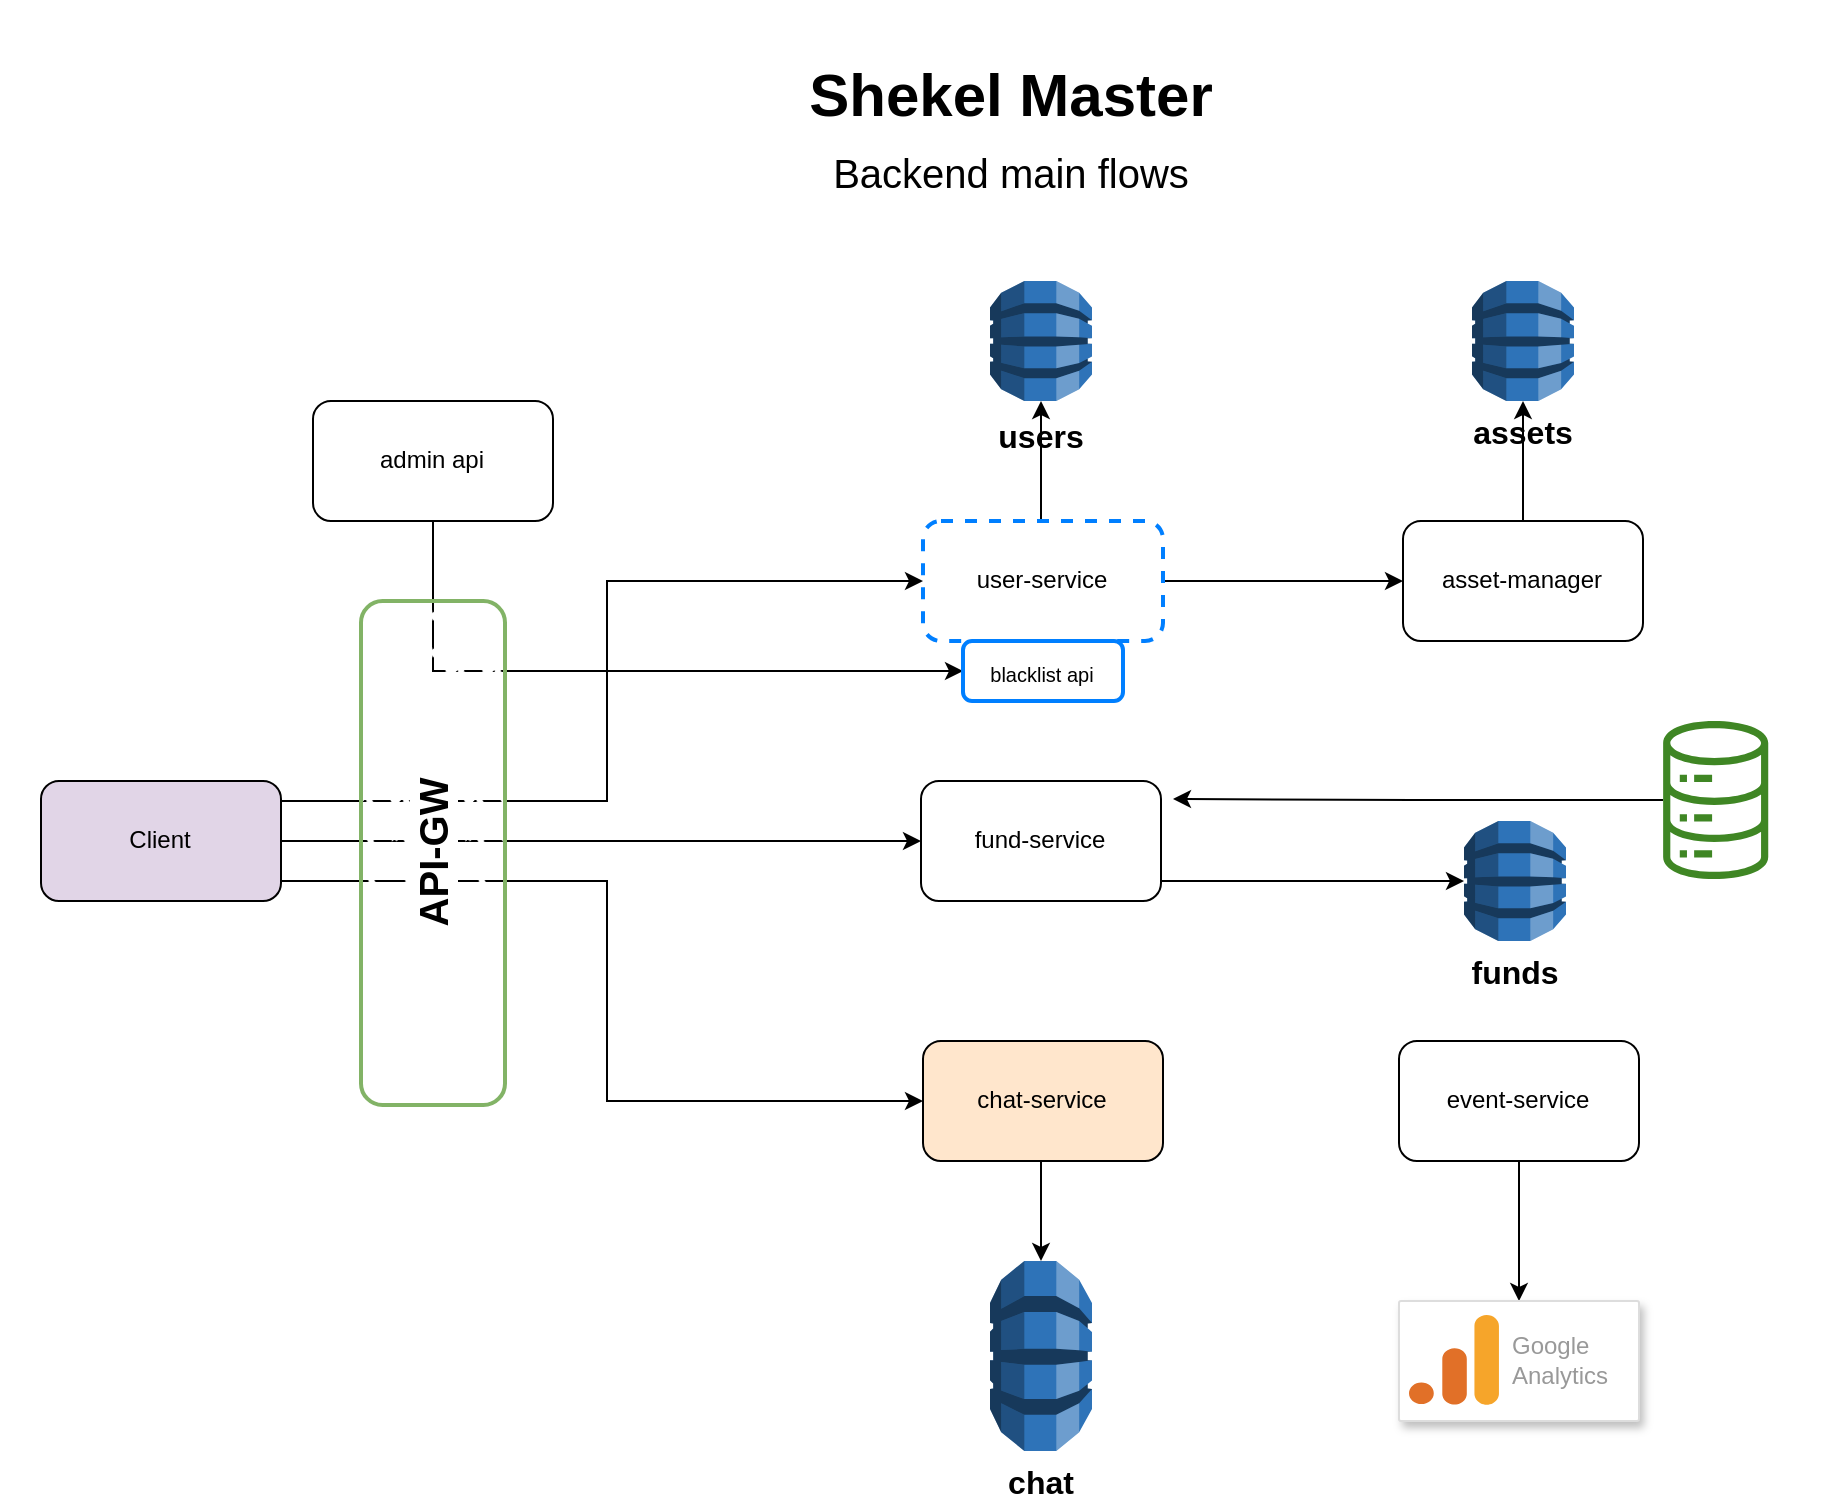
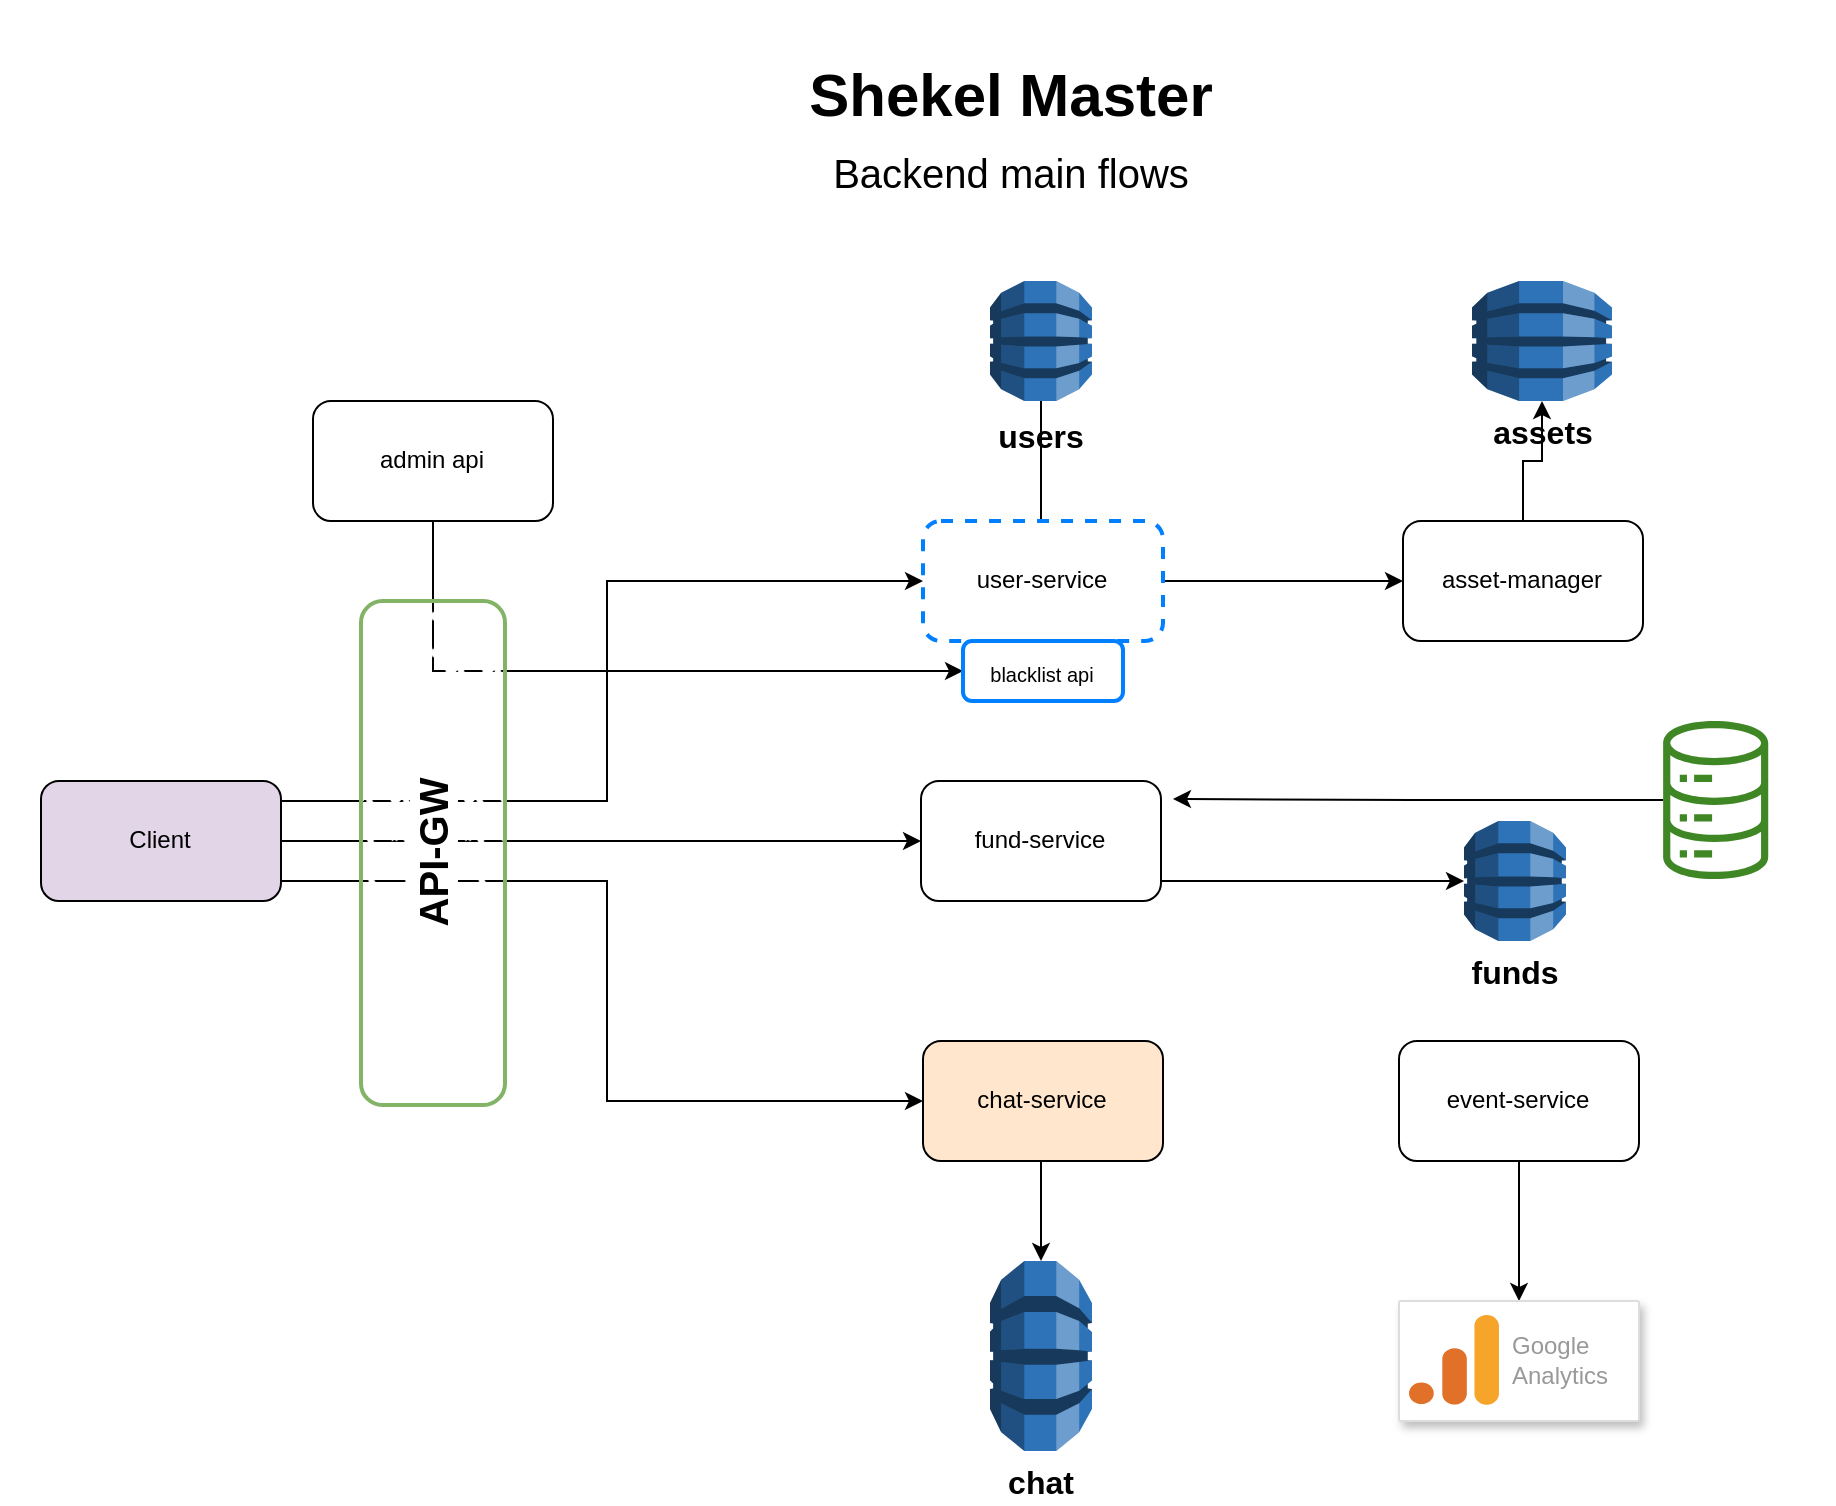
node "assets": size 102x120 -> 140x120
edge "user-service" -> "users": arrowhead classic -> none
